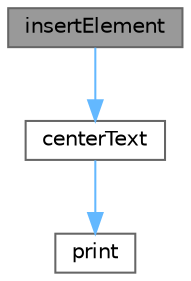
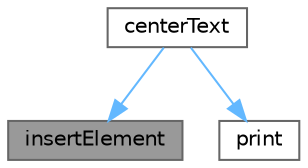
edge "insertElement" -> "centerText": reversed
